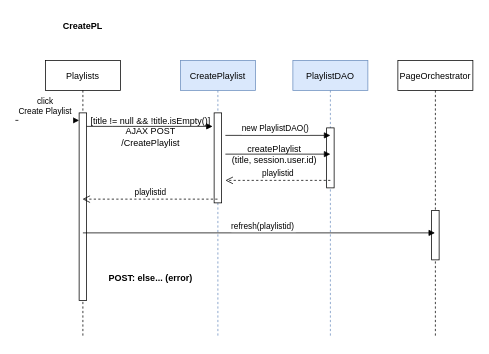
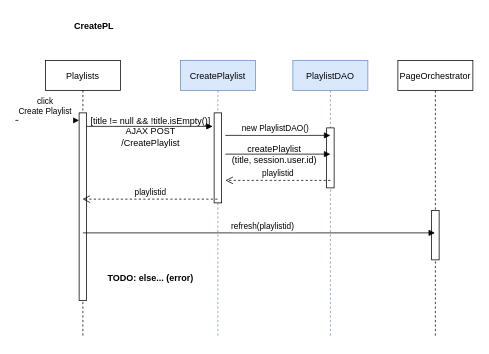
node "CreatePL": moved (83, 25) -> (94, 25)
node "POST: else... (error)": label "POST: else... (error)" -> "TODO: else... (error)"
